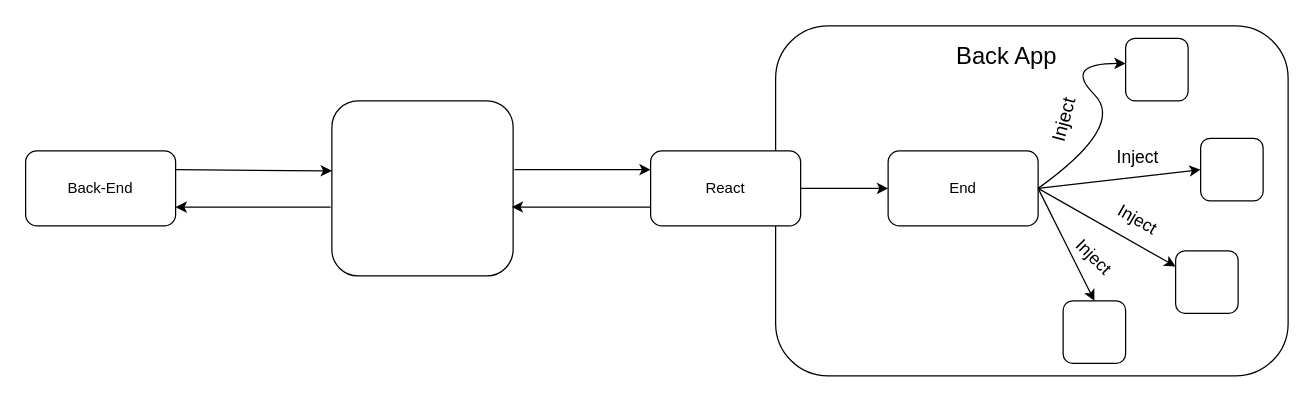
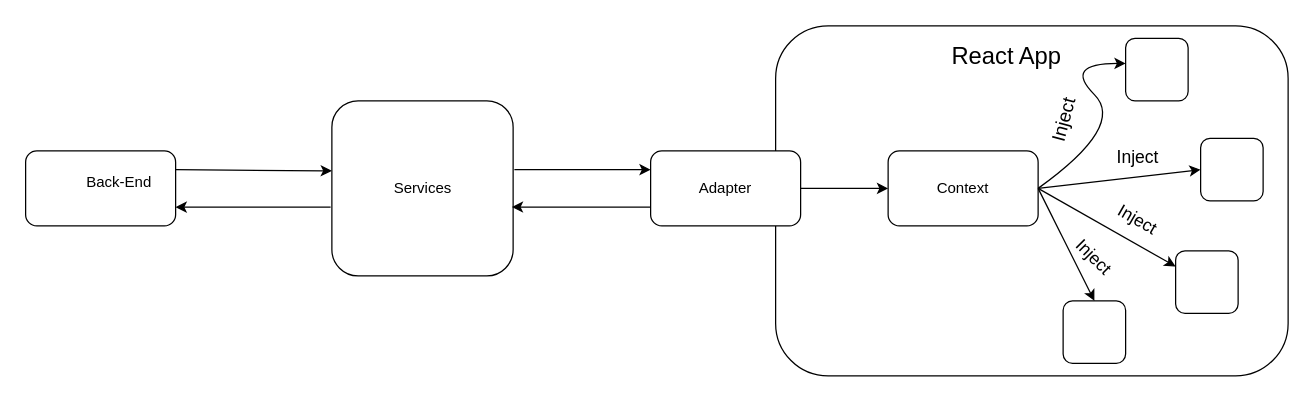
node "Back App": label "Back App" -> "React App"
node "Back-End": moved (101, 188) -> (119, 182)
node "Services": added
node "React": label "React" -> "Adapter"
node "End": label "End" -> "Context"
